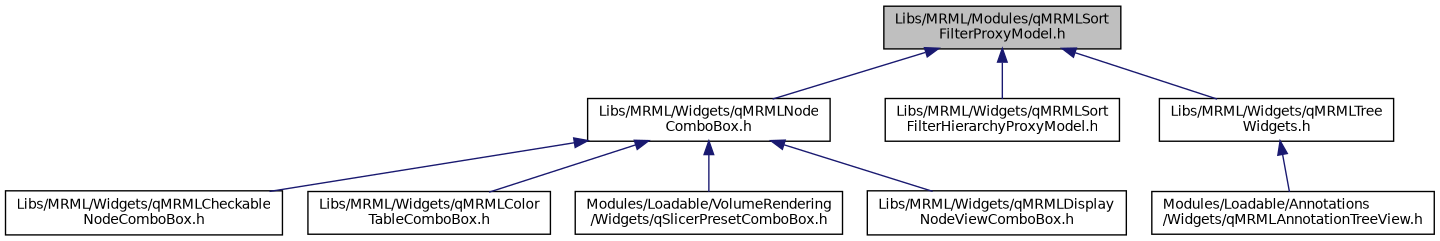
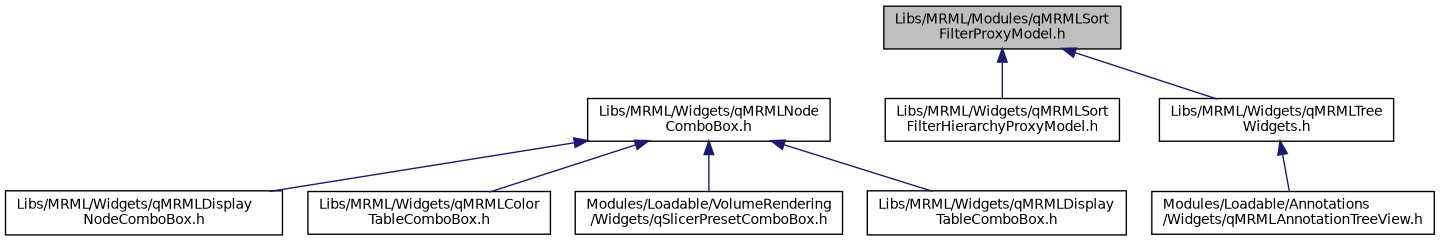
edge "Libs/MRML/Widgets/qMRMLNode ComboBox.h" -> "Libs/MRML/Modules/qMRMLSort FilterProxyModel.h": removed
node "Libs/MRML/Widgets/qMRMLCheckable NodeComboBox.h": label "Libs/MRML/Widgets/qMRMLCheckable NodeComboBox.h" -> "Libs/MRML/Widgets/qMRMLDisplay NodeComboBox.h"
node "Libs/MRML/Widgets/qMRMLDisplay NodeViewComboBox.h": label "Libs/MRML/Widgets/qMRMLDisplay NodeViewComboBox.h" -> "Libs/MRML/Widgets/qMRMLDisplay TableComboBox.h"
